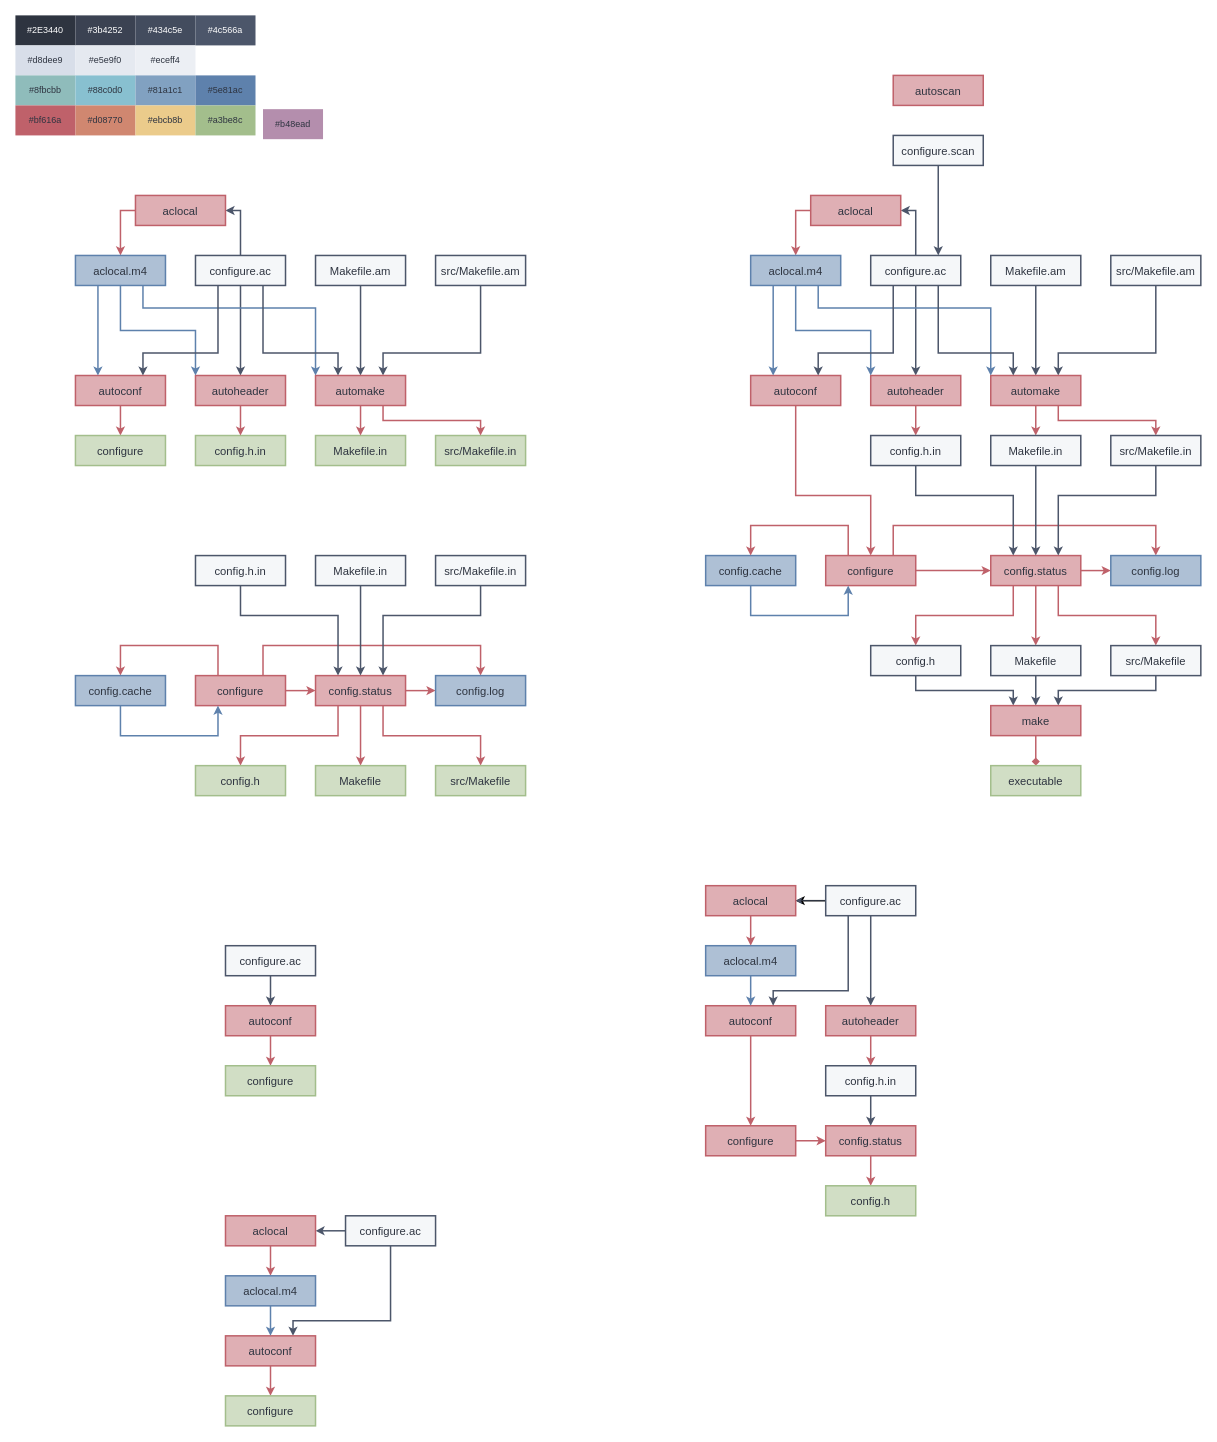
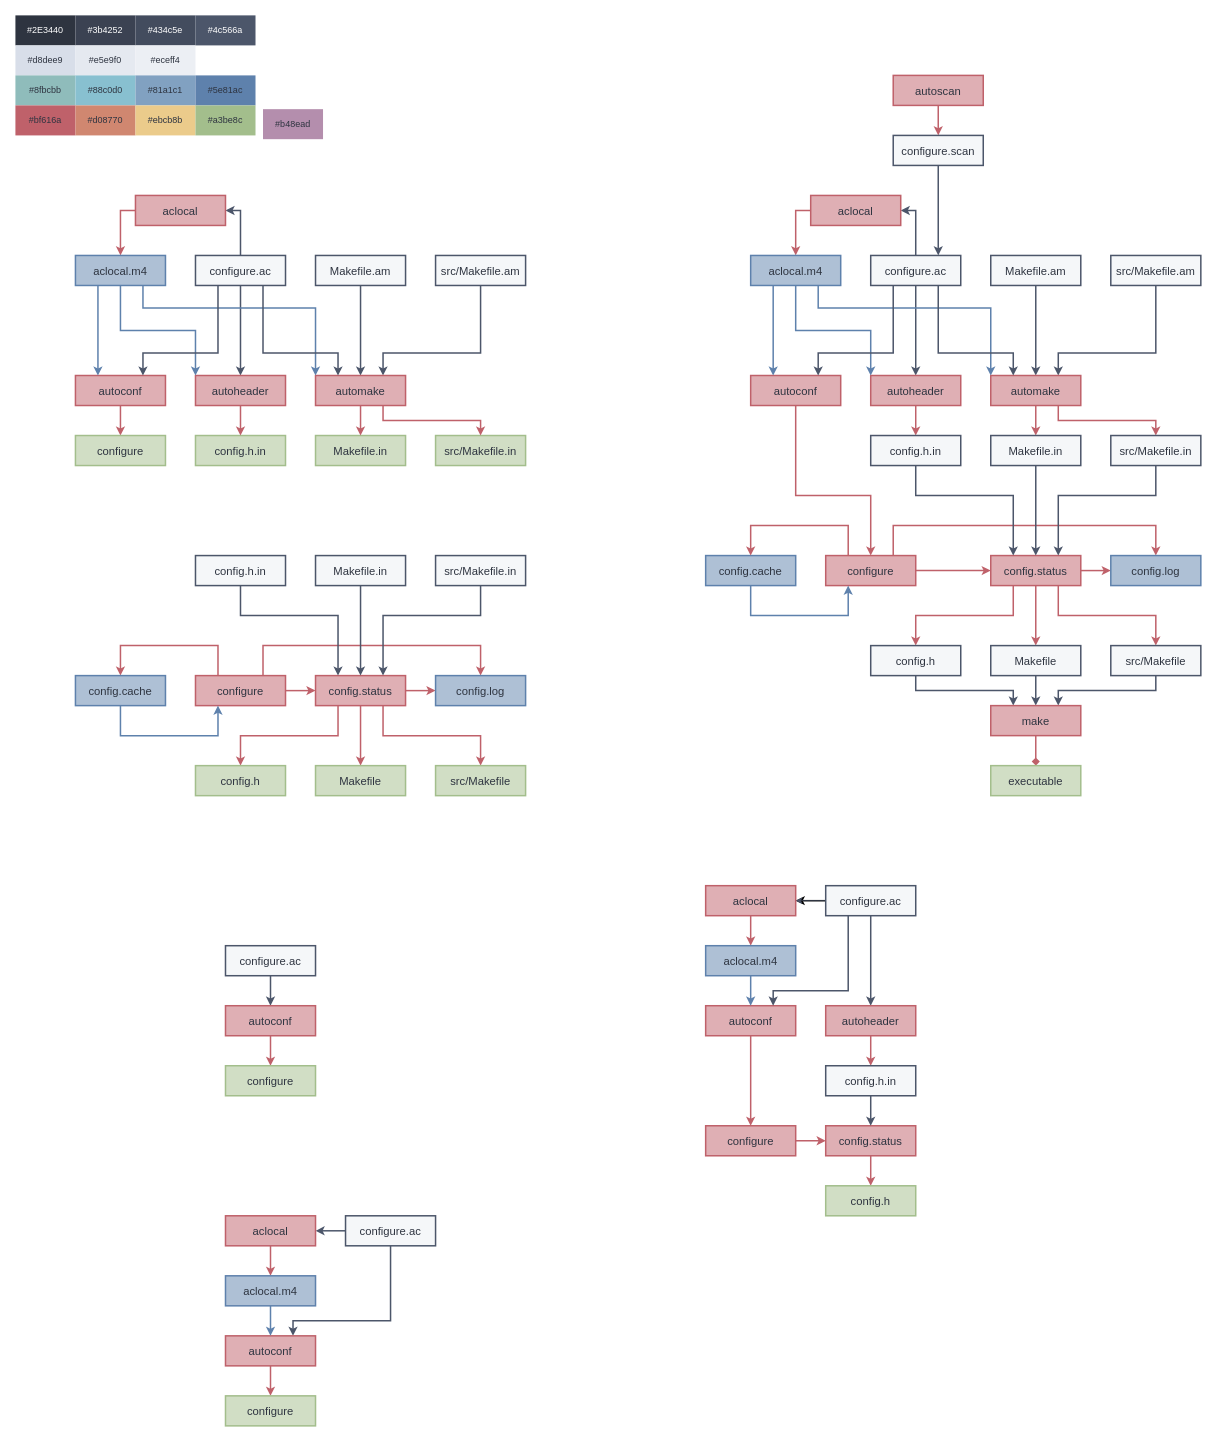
edge "autoscan" -> "configure.scan": added
